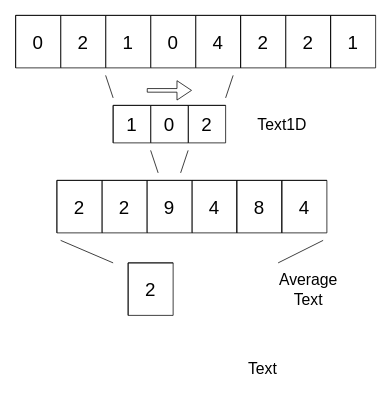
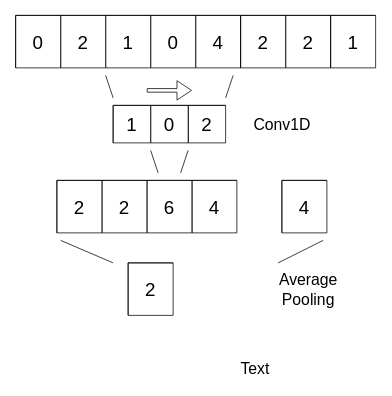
node "Text1D": label "Text1D" -> "Conv1D"
node "9": label "9" -> "6"
node "8": removed
node "Average Text": label "Average Text" -> "Average Pooling"
node "Text": moved (262, 369) -> (255, 369)
